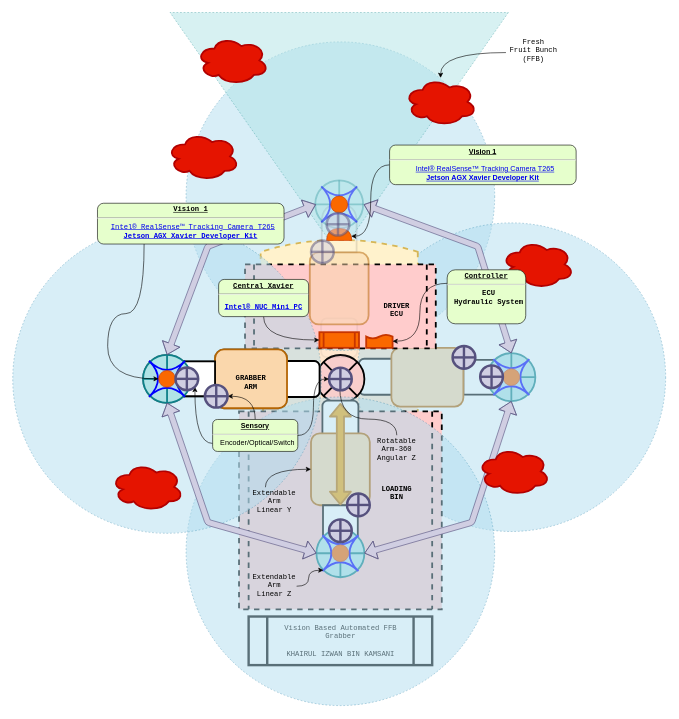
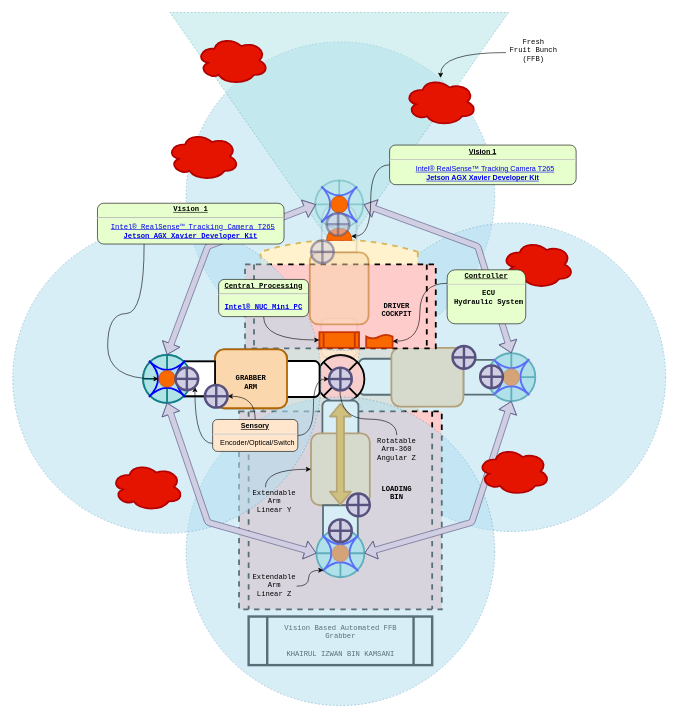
node "Central Xavier Intel® NUC Mini PC": label "Central Xavier Intel® NUC Mini PC" -> "Central Processing Intel® NUC Mini PC"
node "DRIVER ECU": label "DRIVER ECU" -> "DRIVER COCKPIT"
node "Sensory Encoder/Optical/Switch": fillcolor #e6ffcc -> #ffe6cc
